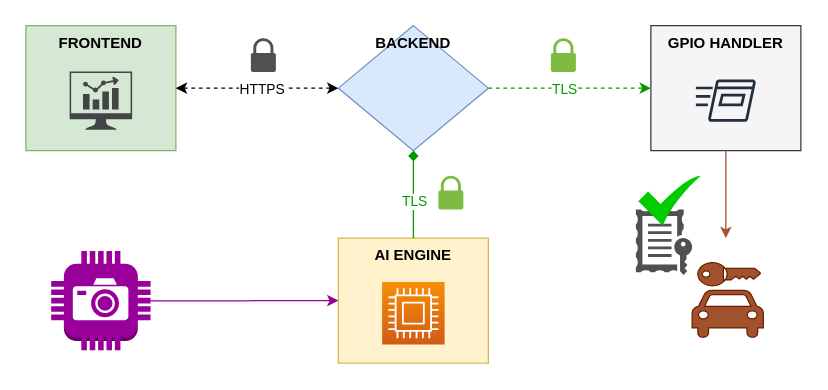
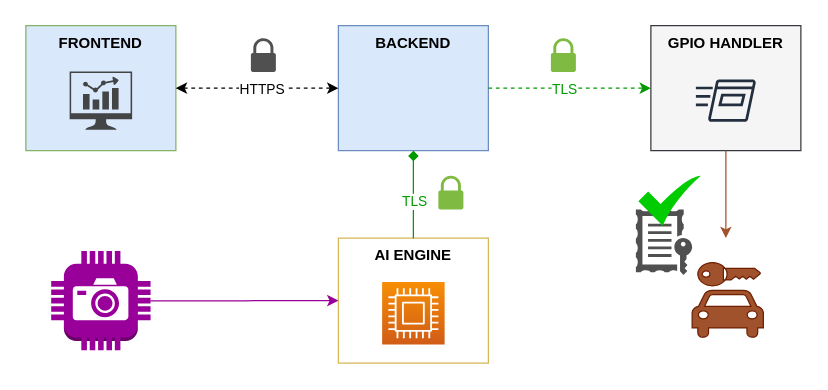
node "FRONTEND": fillcolor #d5e8d4 -> #dae8fc
node "BACKEND": shape diamond -> rectangle
node "AI ENGINE": fillcolor #fff2cc -> #ffffff
